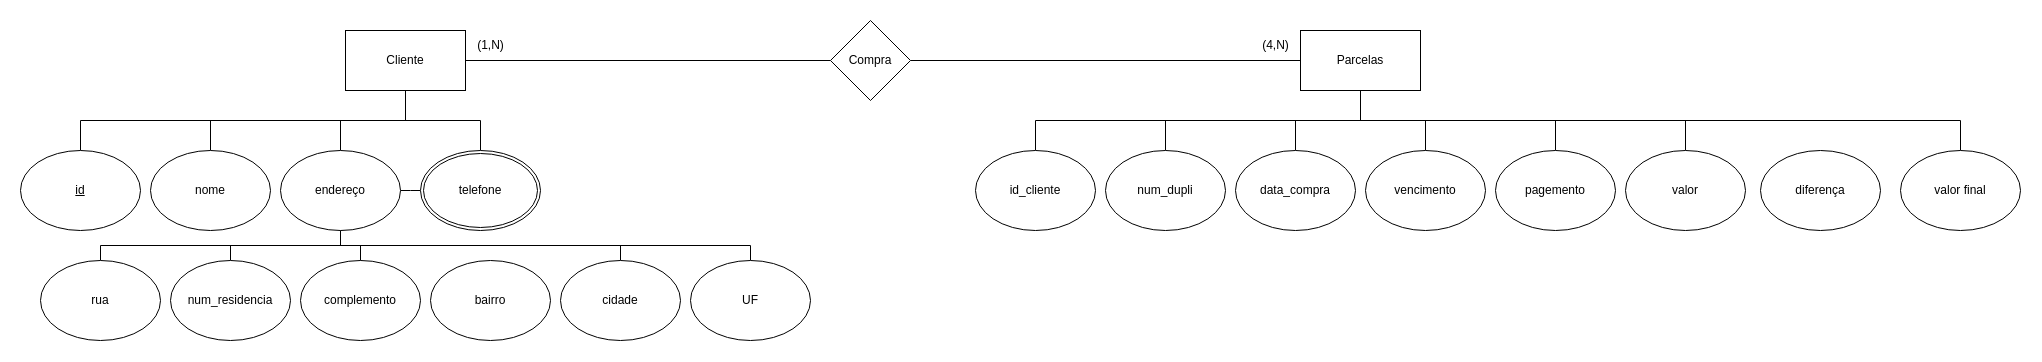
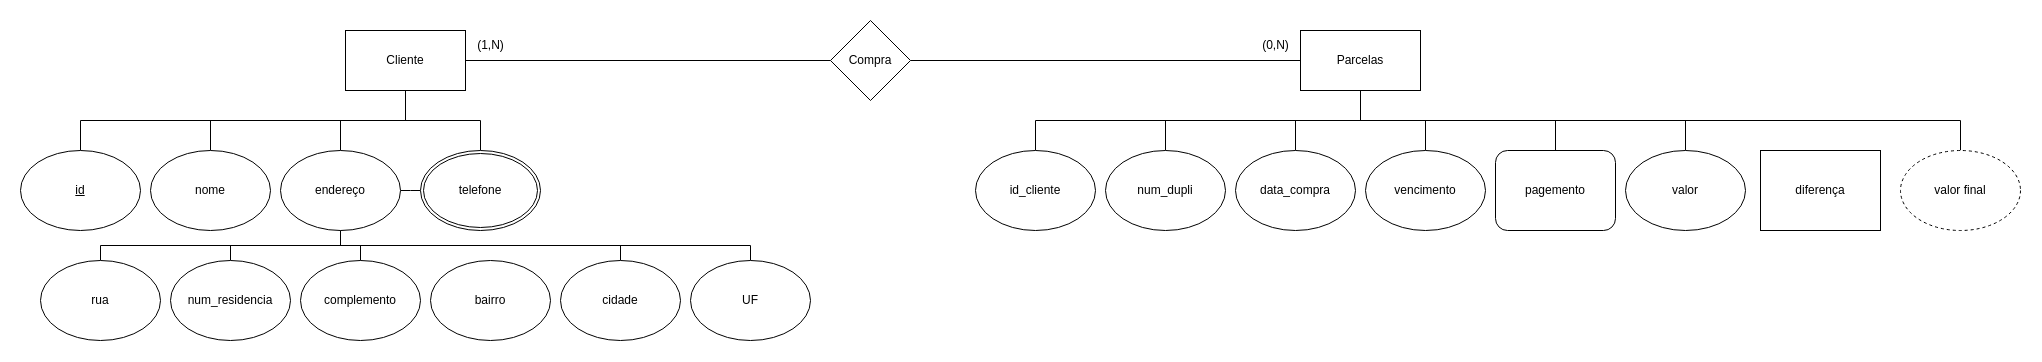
node "(4,N)": label "(4,N)" -> "(0,N)"
node "pagemento": shape ellipse -> rounded rectangle
node "diferença": shape ellipse -> rectangle
node "valor final": style solid -> dashed
